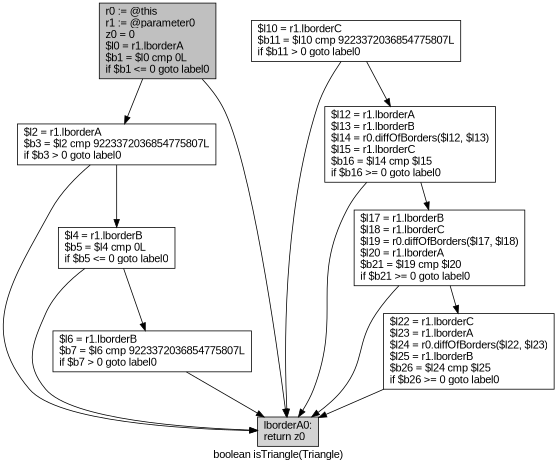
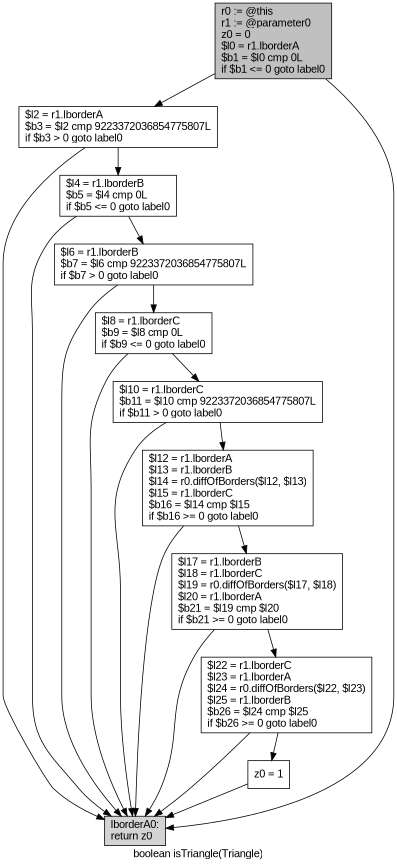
node "$l8 = r1.lborderC $b9 = $l8 cmp 0L if $b9 <= 0 goto label0": added
node "z0 = 1": added
